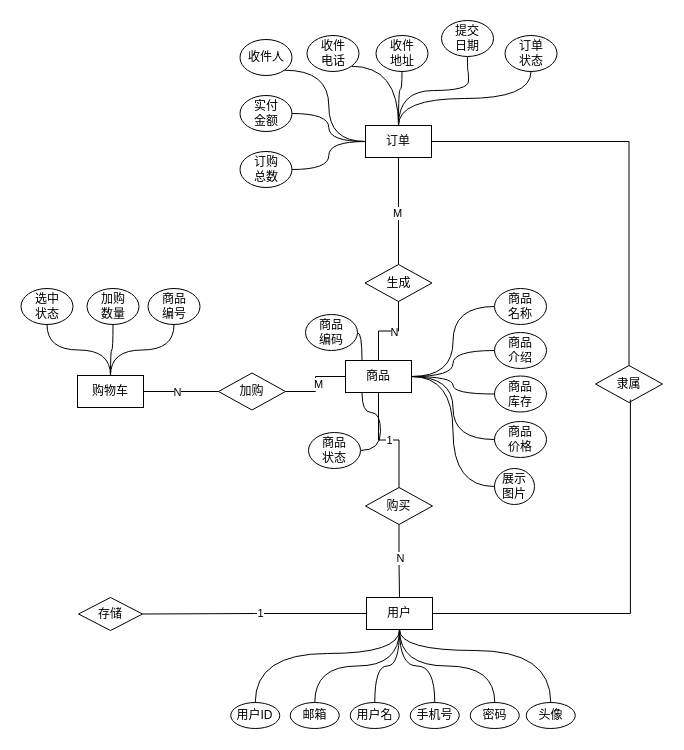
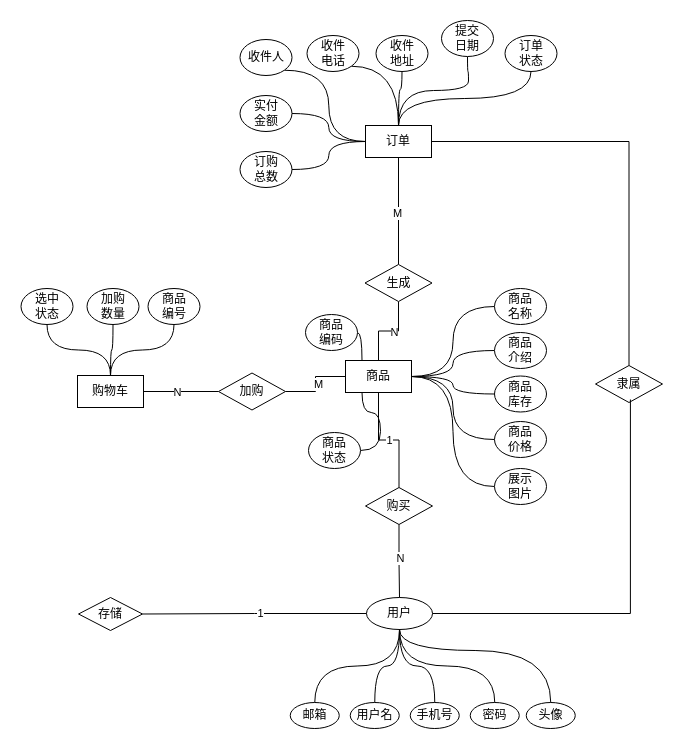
node "展示 图片": size 40x36 -> 52x36
node "用户": shape rectangle -> ellipse
edge "用户" -- "用户ID": removed
node "用户ID": removed
